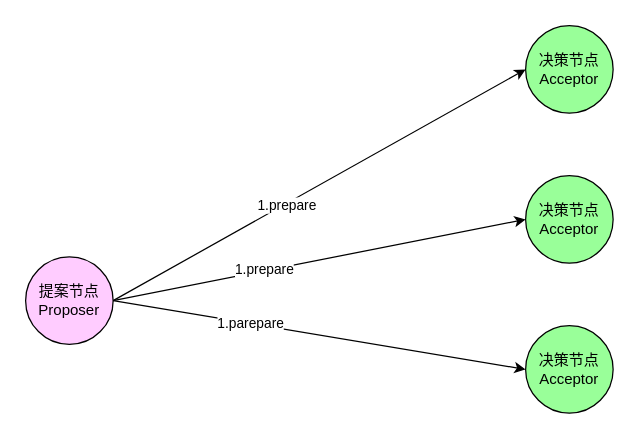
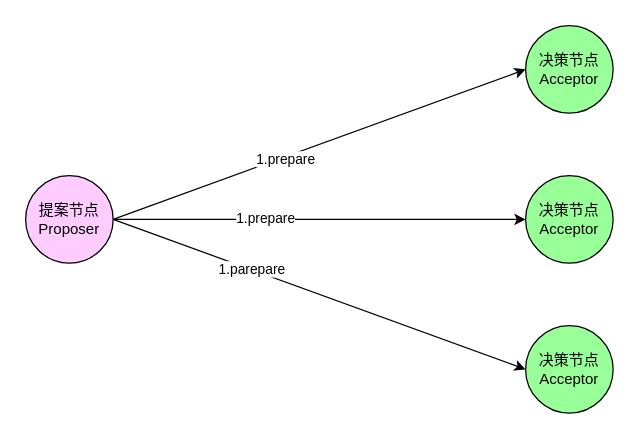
node "提案节点Proposer": moved (69, 301) -> (69, 219)
